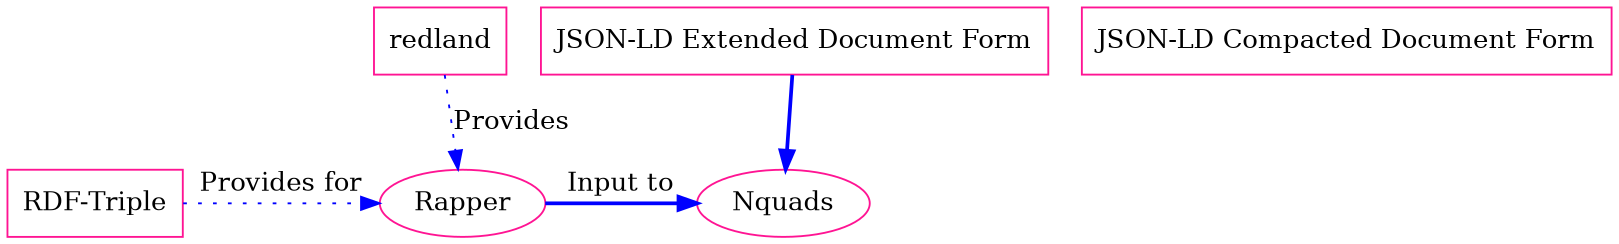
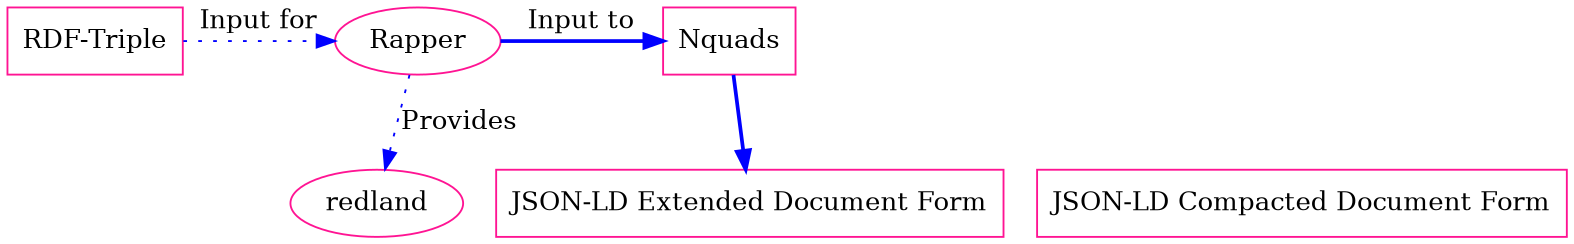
node "redland": shape box -> ellipse
edge "redland" -> "Rapper": reversed
edge "JSON-LD Extended Document Form" -> "Nquads": reversed
edge "RDF-Triple" -> "Rapper": label "Provides for" -> "Input for"
node "Nquads": shape ellipse -> box
